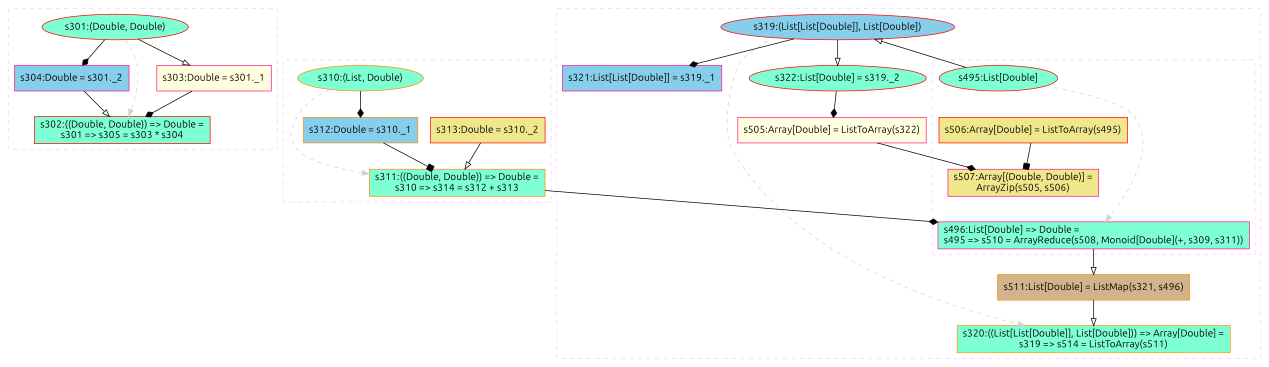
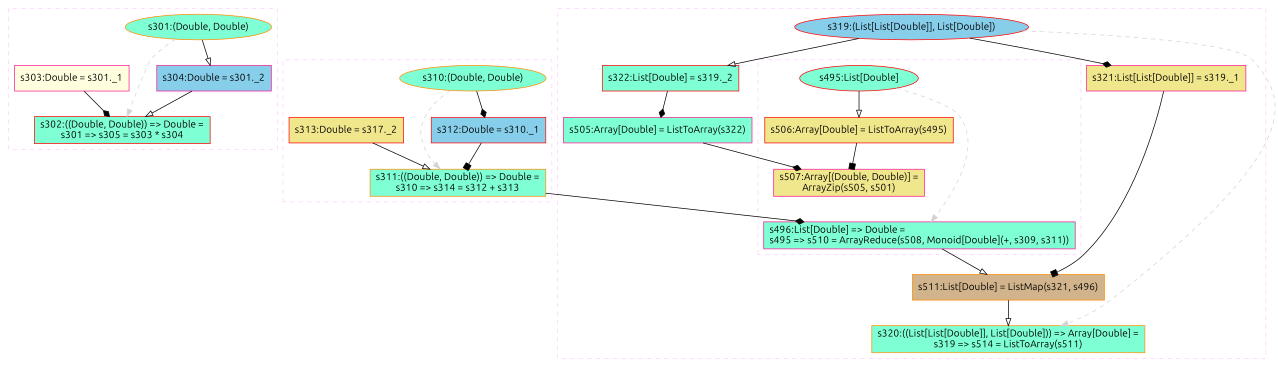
node "s301:(Double, Double)": color red -> darkorange
edge "s301:(Double, Double)" -> "s304:Double = s301._2": arrowhead diamond -> onormal
edge "s301:(Double, Double)" -> "s303:Double = s301._1": removed
edge "s495:List[Double]" -> "s319:(List[List[Double]], List[Double])": now "s495:List[Double]" -> "s506:Array[Double] = ListToArray(s495)"
node "s310:(List, Double)": label "s310:(List, Double)" -> "s310:(Double, Double)"
node "s321:List[List[Double]] = s319._1": fillcolor skyblue -> khaki
node "s322:List[Double] = s319._2": shape ellipse -> box
node "s312:Double = s310._1": color darkorange -> red
node "s313:Double = s310._2": label "s313:Double = s310._2" -> "s313:Double = s317._2"
node "s505:Array[Double] = ListToArray(s322)": fillcolor lightyellow -> aquamarine
node "s507:Array[(Double, Double)] = ArrayZip(s505, s506)": label "s507:Array[(Double, Double)] = ArrayZip(s505, s506)" -> "s507:Array[(Double, Double)] = ArrayZip(s505, s501)"
edge "s321:List[List[Double]] = s319._1" -> "s511:List[Double] = ListMap(s321, s496)": added
